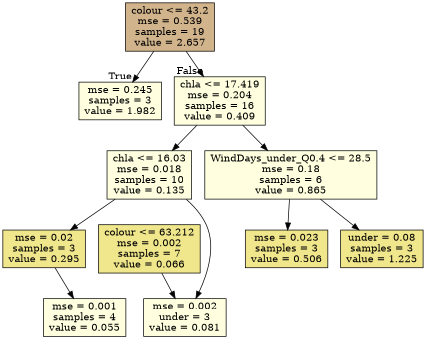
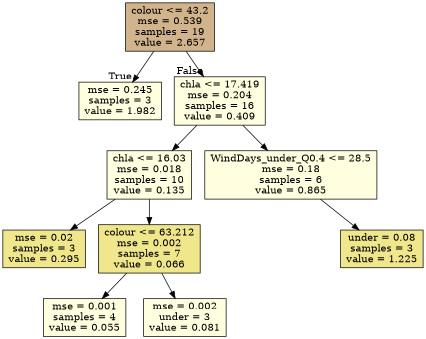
edge "chla <= 16.03 mse = 0.018 samples = 10 value = 0.135" -> "mse = 0.002 under = 3 value = 0.081": now "chla <= 16.03 mse = 0.018 samples = 10 value = 0.135" -> "colour <= 63.212 mse = 0.002 samples = 7 value = 0.066"
node "mse = 0.023 samples = 3 value = 0.506": removed
edge "mse = 0.02 samples = 3 value = 0.295" -> "mse = 0.001 samples = 4 value = 0.055": now "colour <= 63.212 mse = 0.002 samples = 7 value = 0.066" -> "mse = 0.001 samples = 4 value = 0.055"
